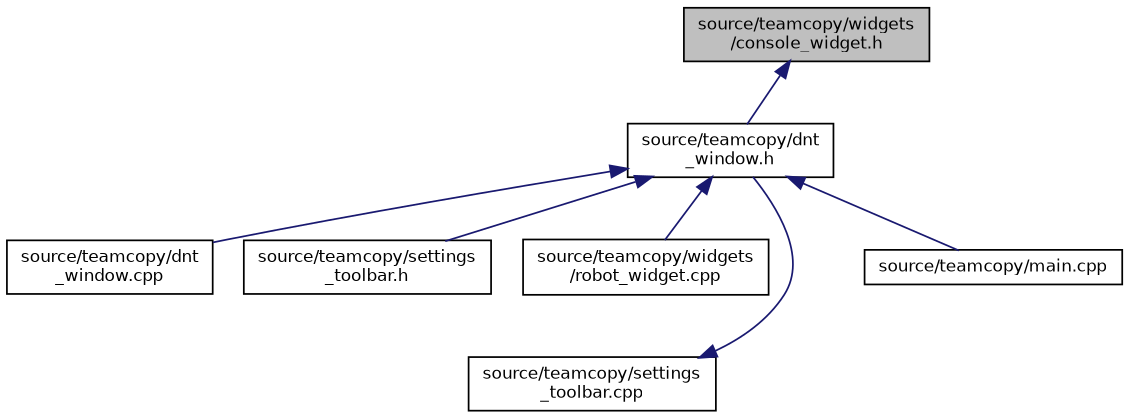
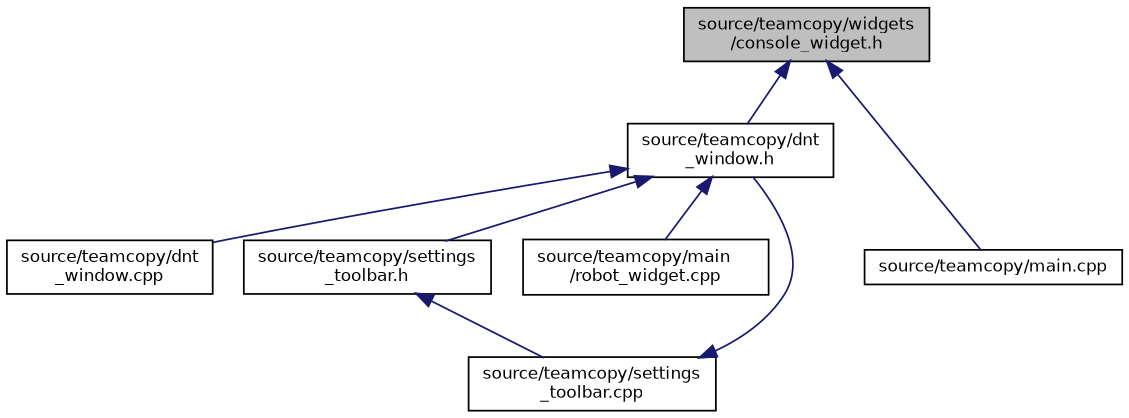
edge "source/teamcopy/main.cpp" -> "source/teamcopy/dnt _window.h": now "source/teamcopy/main.cpp" -> "source/teamcopy/widgets /console_widget.h"
node "source/teamcopy/widgets /robot_widget.cpp": label "source/teamcopy/widgets /robot_widget.cpp" -> "source/teamcopy/main /robot_widget.cpp"
edge "source/teamcopy/settings _toolbar.cpp" -> "source/teamcopy/settings _toolbar.h": added
